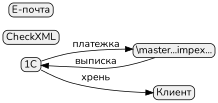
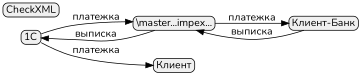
node "E-почта": removed
node "Клиент-Банк": added
edge "1C" -> "Клиент": label "хрень" -> "платежка"
